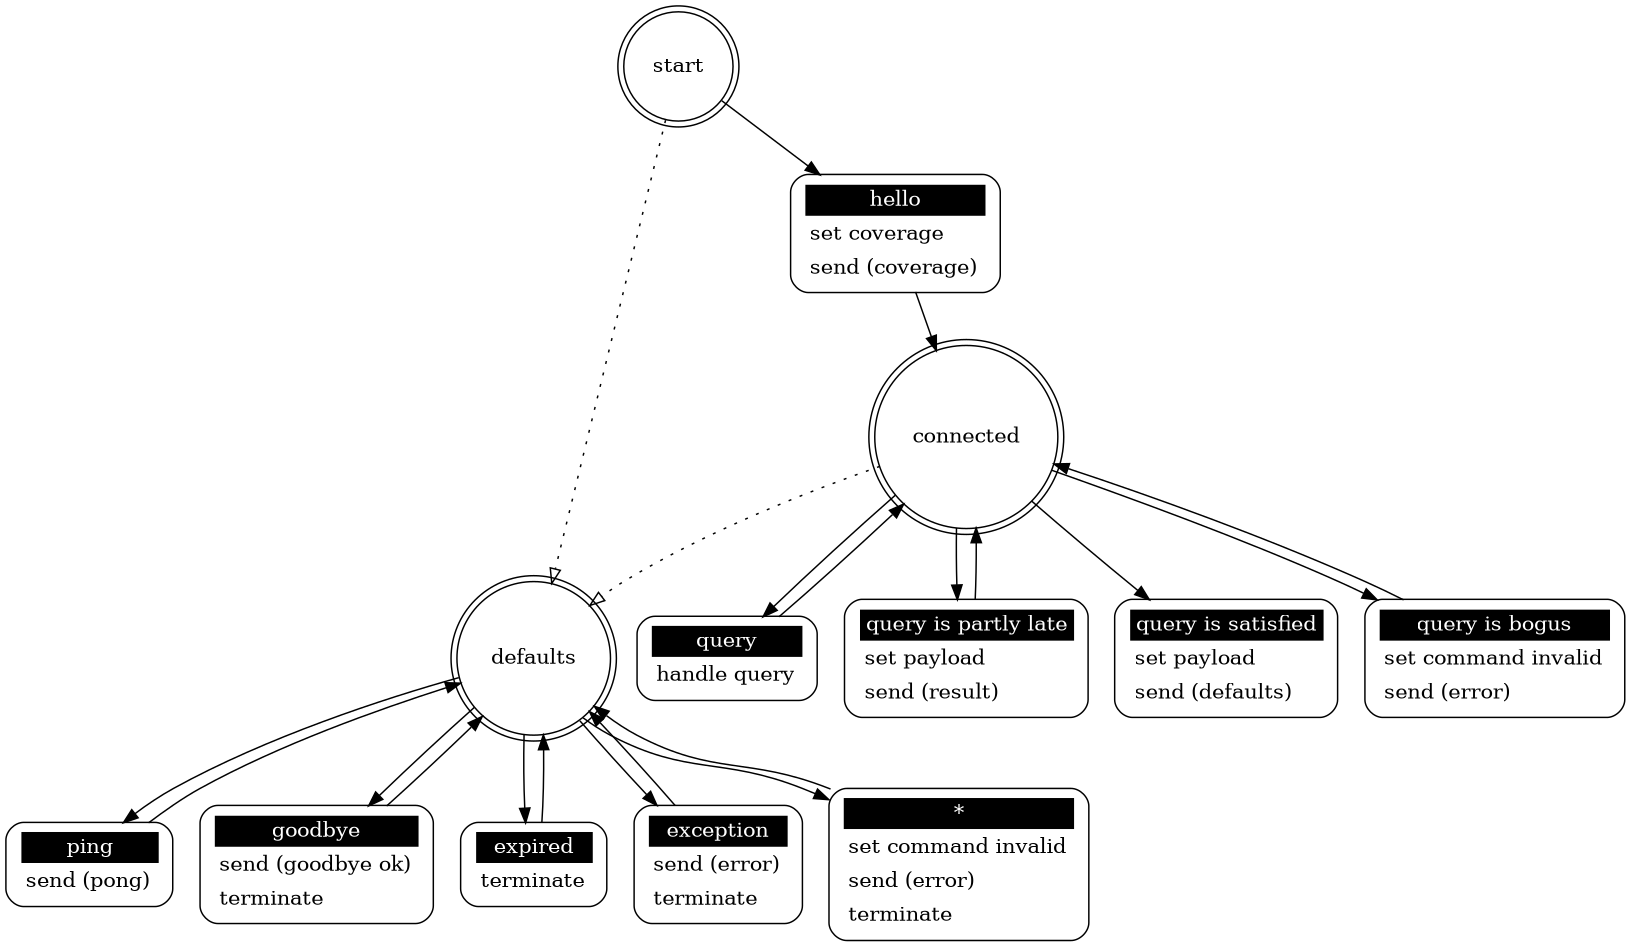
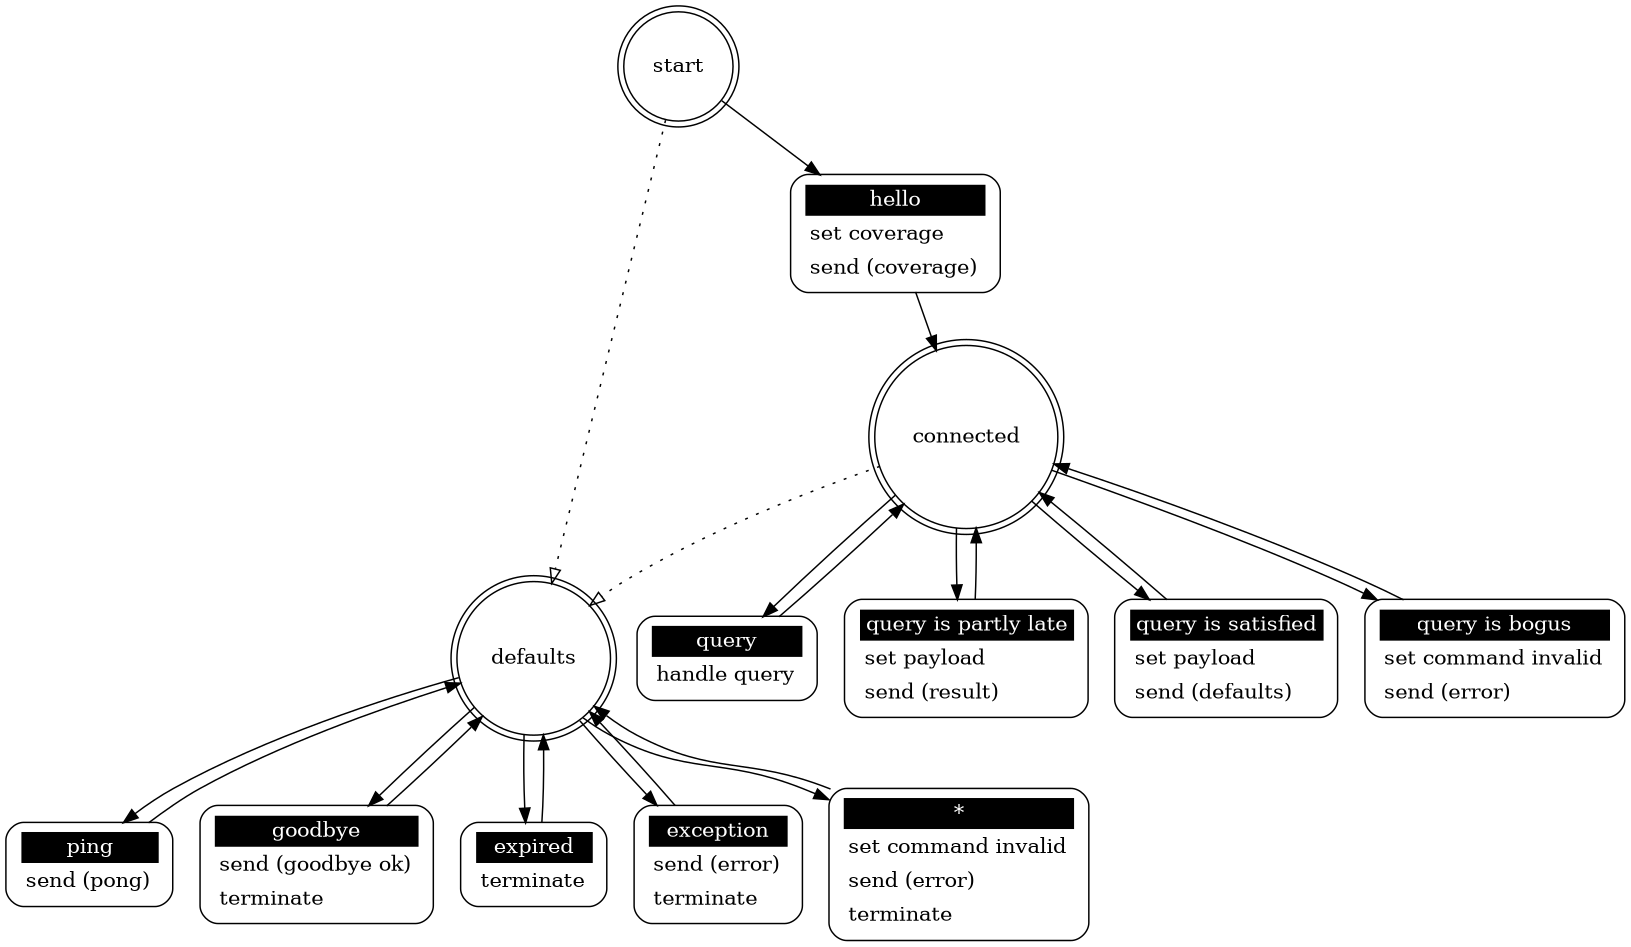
edge "query is satisfied" -> "connected": added
